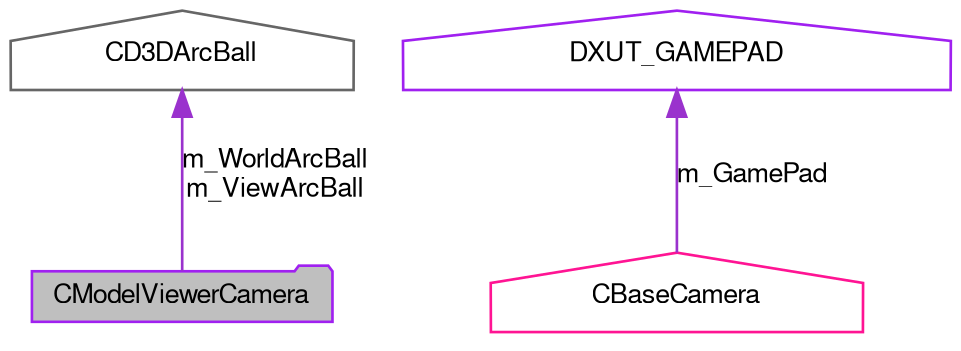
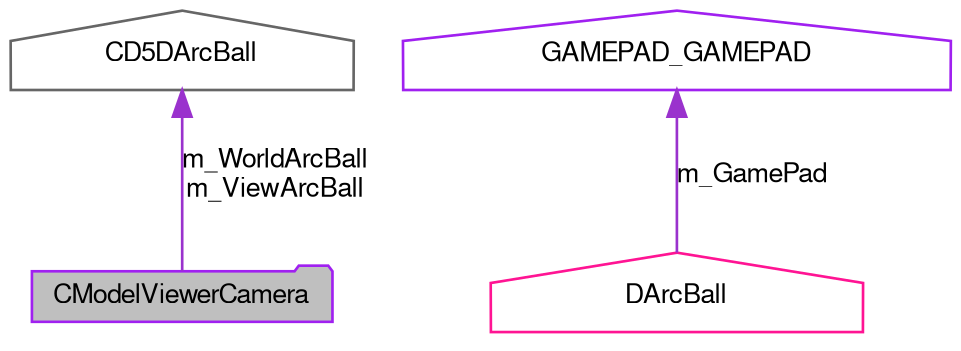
node "CD3DArcBall": label "CD3DArcBall" -> "CD5DArcBall"
node "DXUT_GAMEPAD": label "DXUT_GAMEPAD" -> "GAMEPAD_GAMEPAD"
node "CBaseCamera": label "CBaseCamera" -> "DArcBall"
